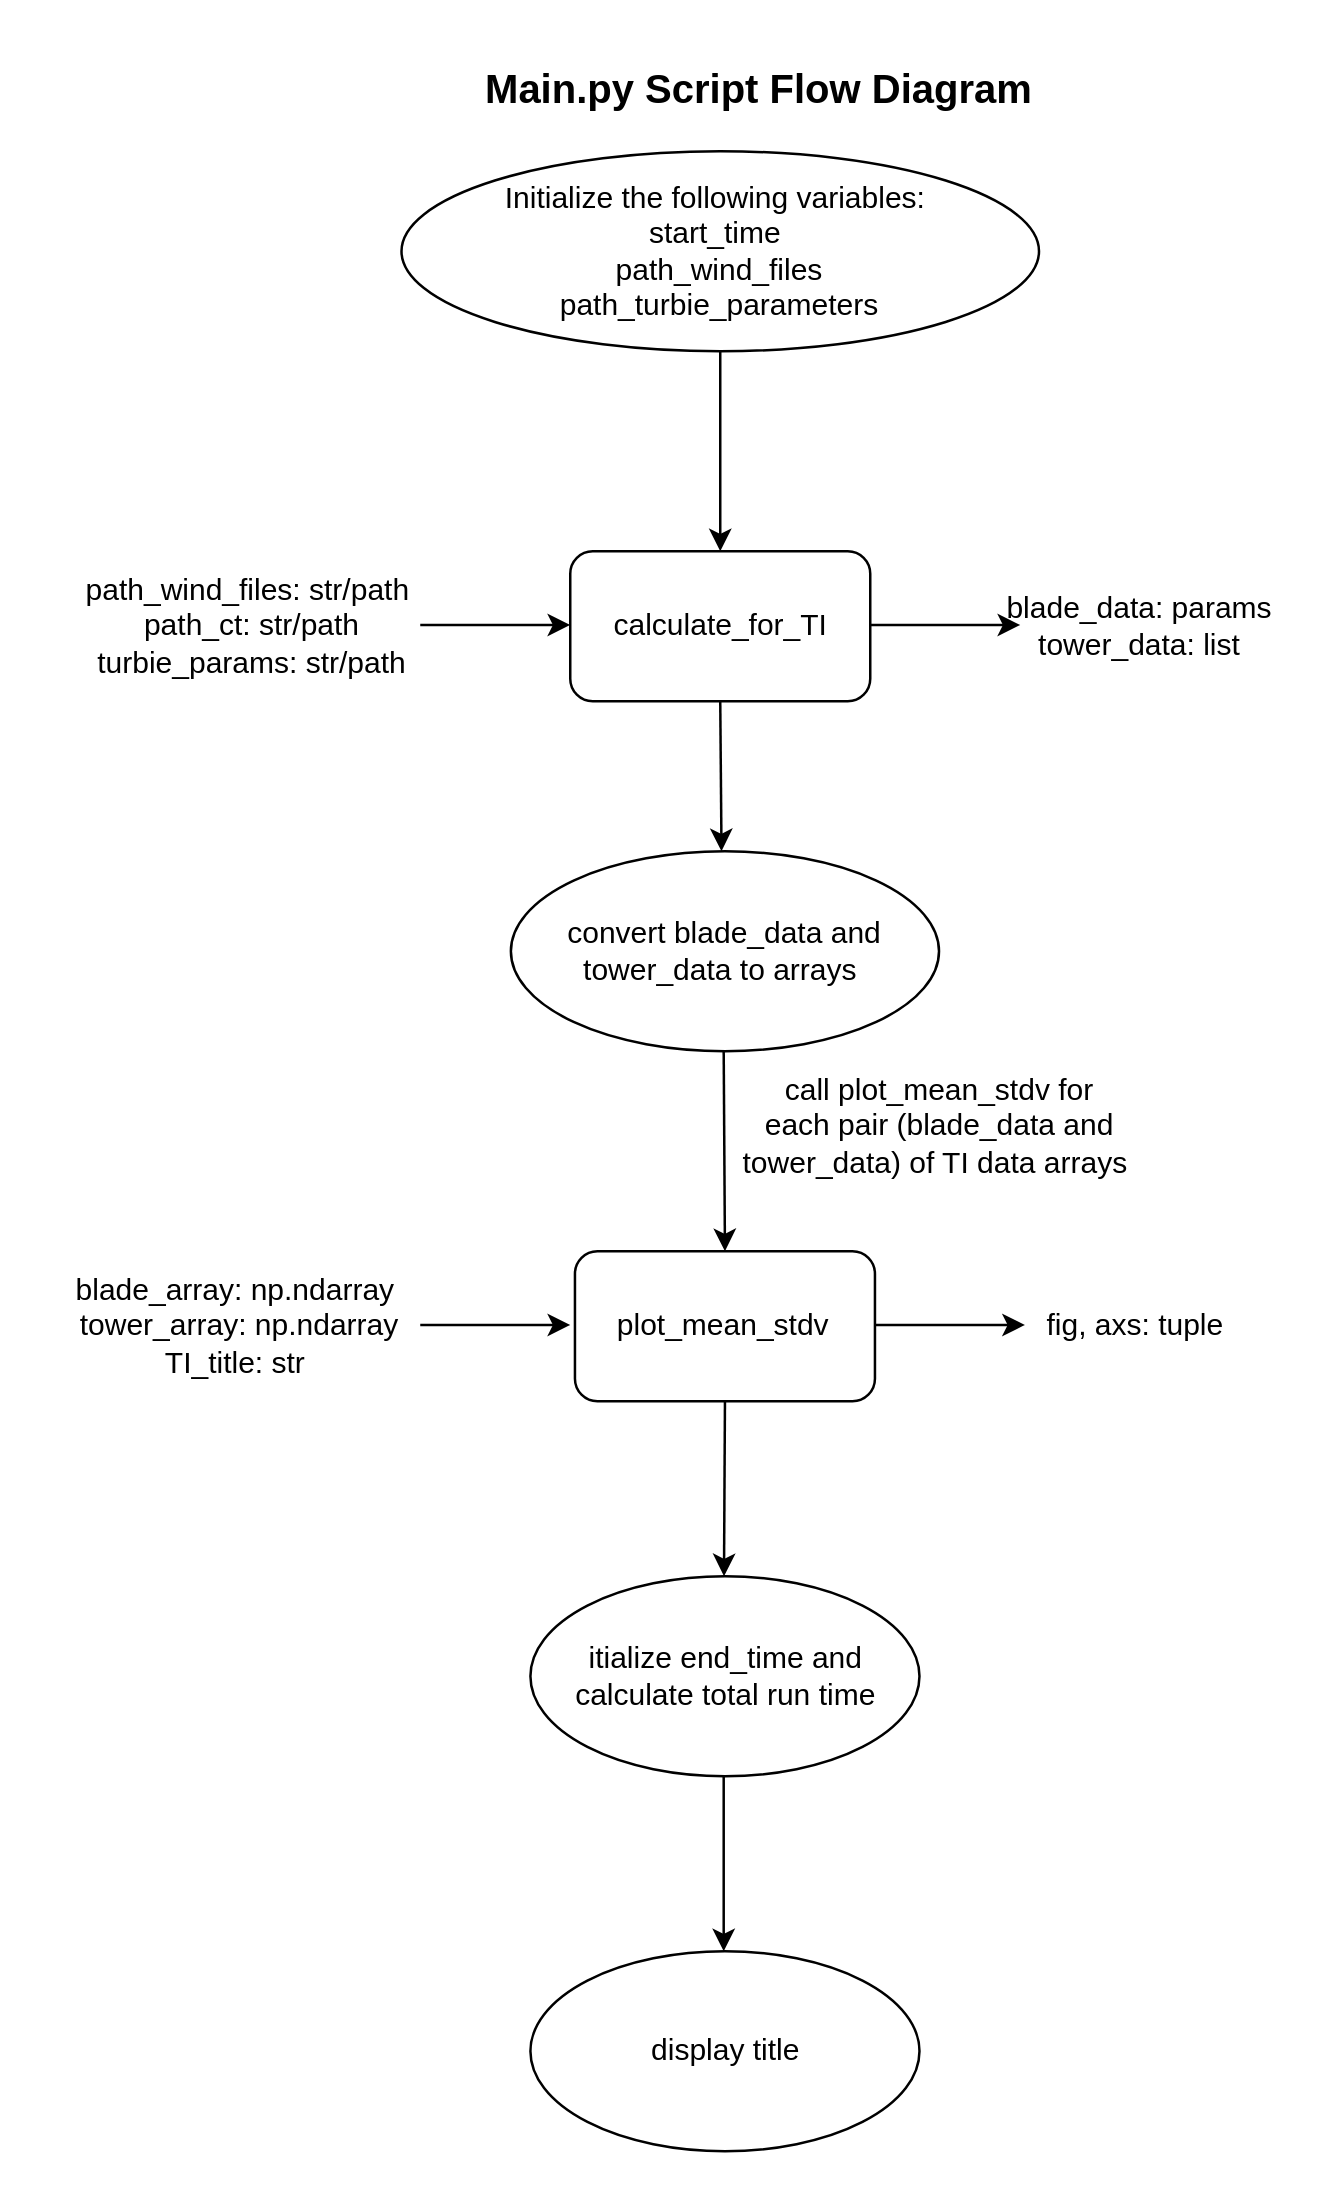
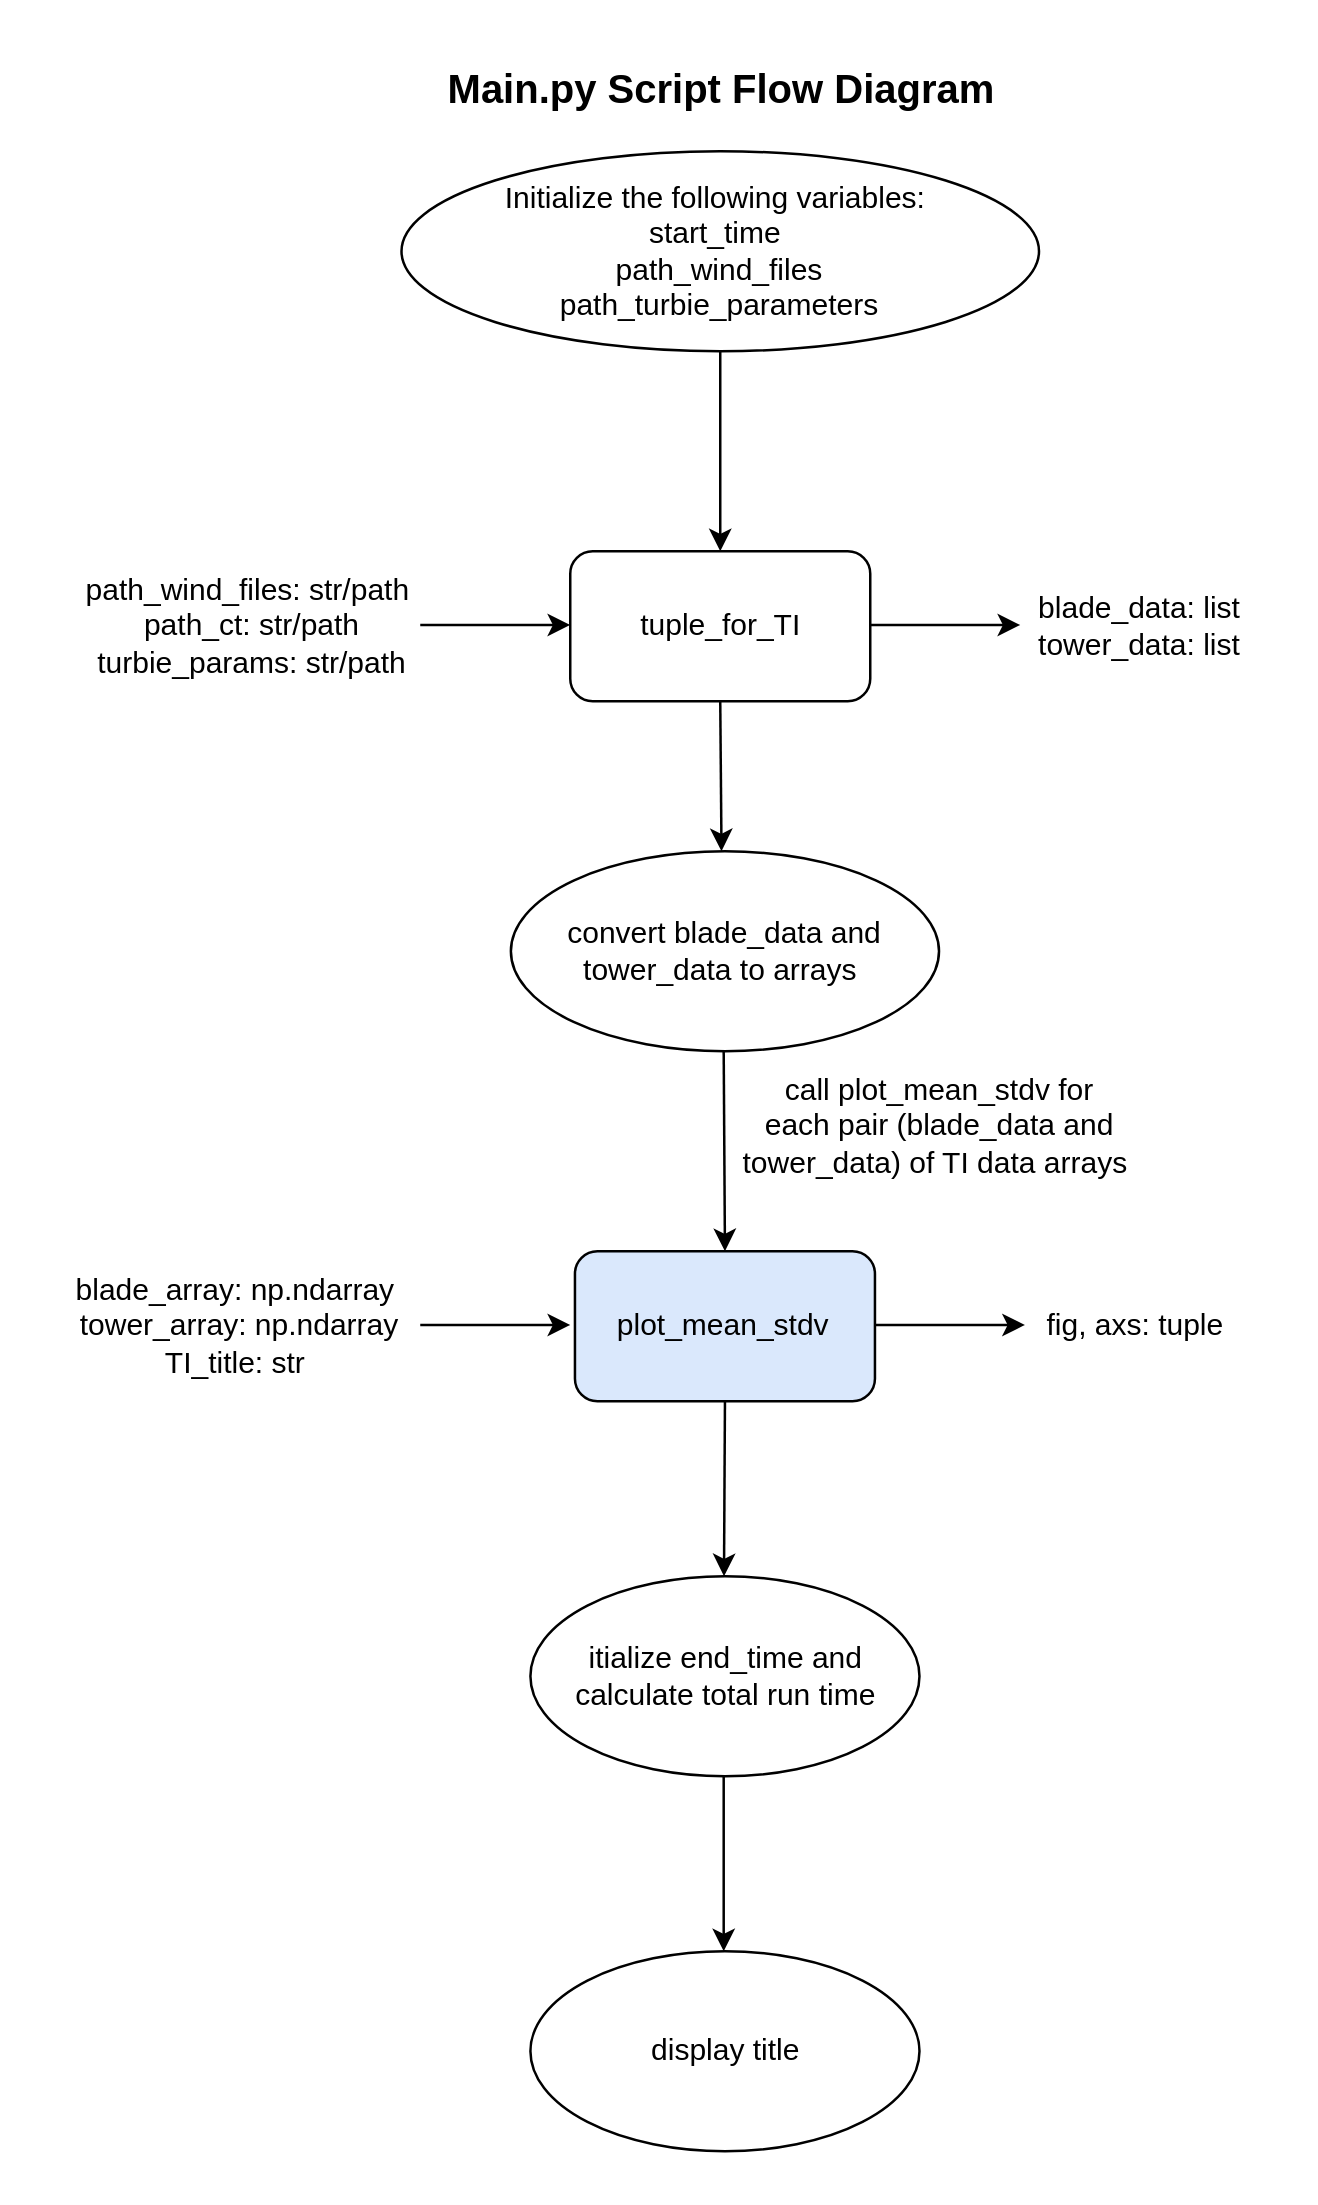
node "Main.py Script Flow Diagram": moved (764, 89) -> (726, 89)
node "calculate_for_TI": label "calculate_for_TI" -> "tuple_for_TI"
node "blade_data: params tower_data: list": label "blade_data: params tower_data: list" -> "blade_data: list tower_data: list"
node "plot_mean_stdv": fillcolor #ffffff -> #dae8fc
